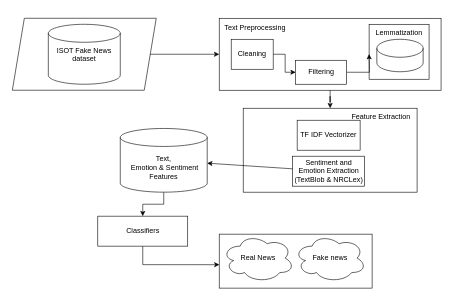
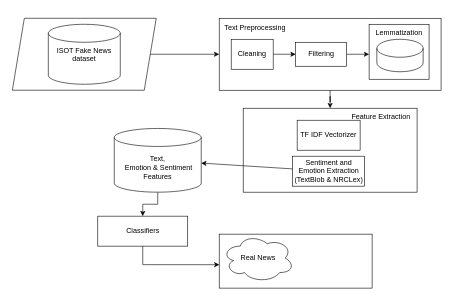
node "Filtering": moved (321, 72) -> (321, 54)
node "Text, Emotion & Sentiment Features": moved (164, 160) -> (158, 160)
node "Fake news": removed
